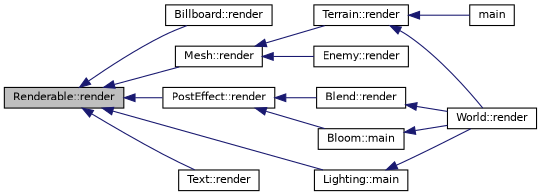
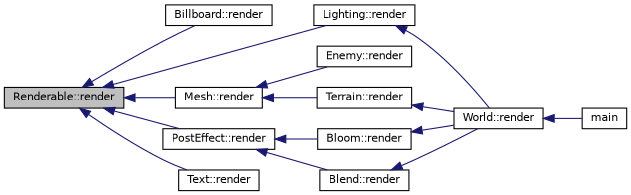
edge "main" -> "Terrain::render": now "main" -> "World::render"
node "Bloom::main": label "Bloom::main" -> "Bloom::render"
node "Lighting::main": label "Lighting::main" -> "Lighting::render"
